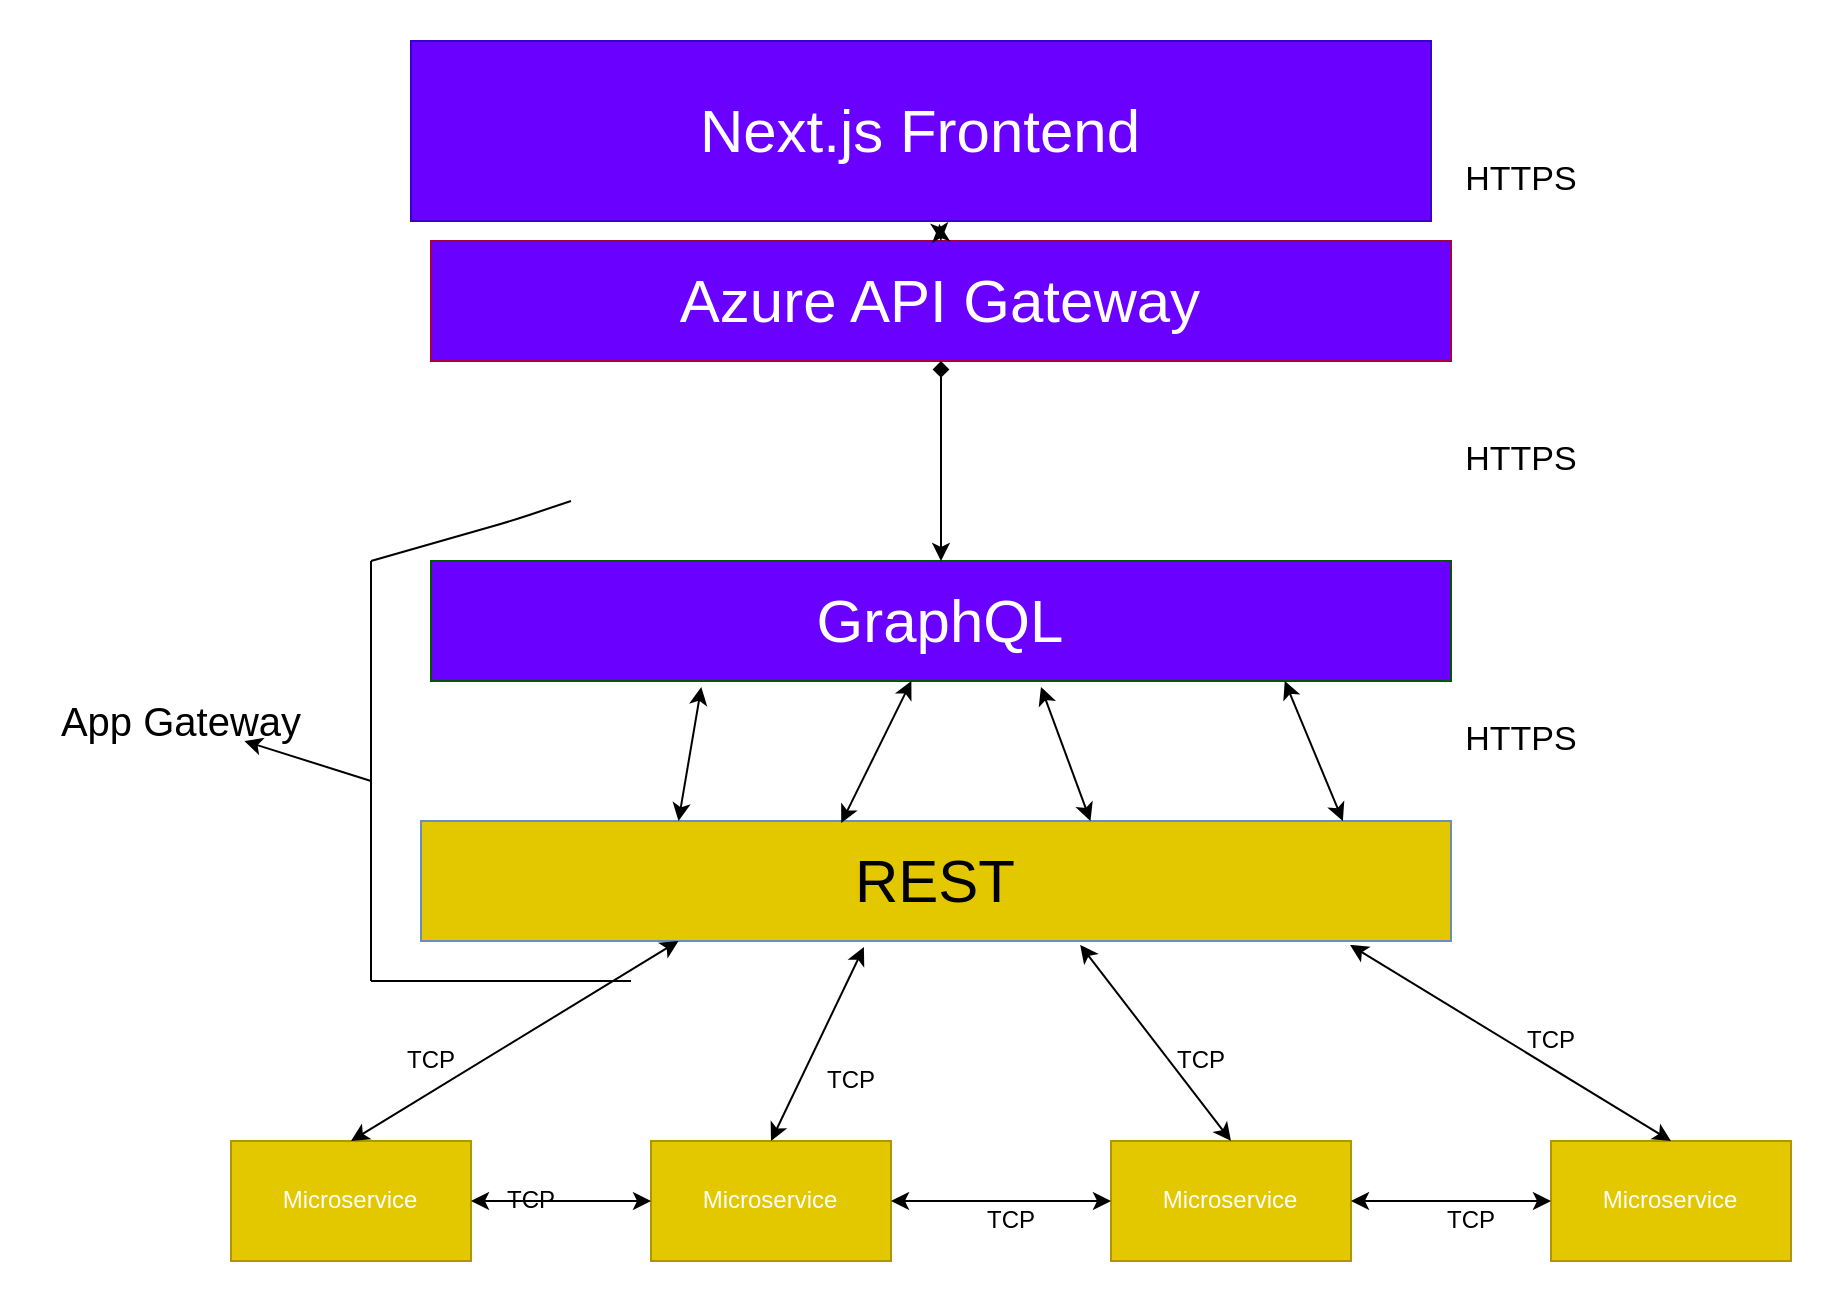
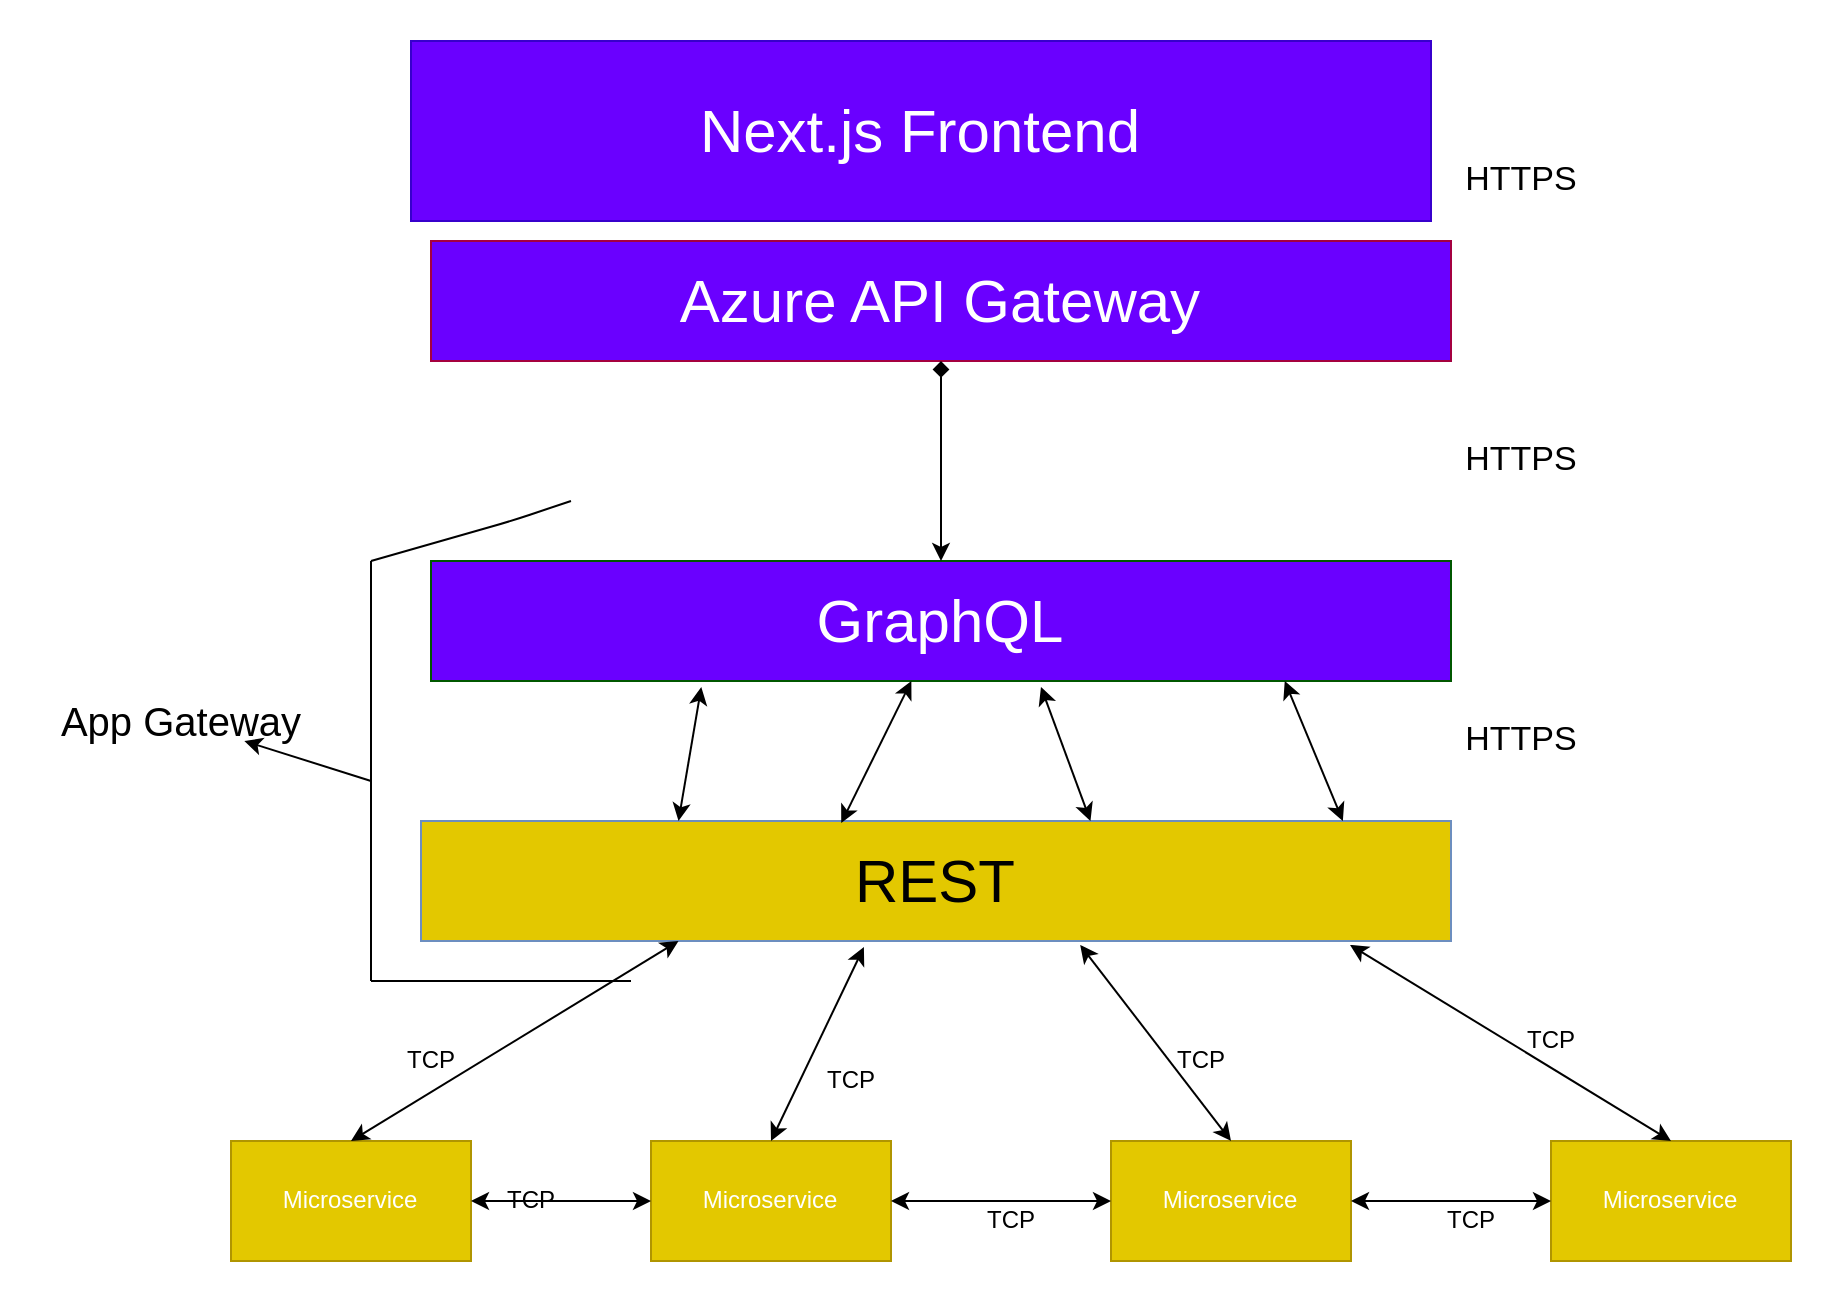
edge "Next.js Frontend" -- "Azure API Gateway": removed
